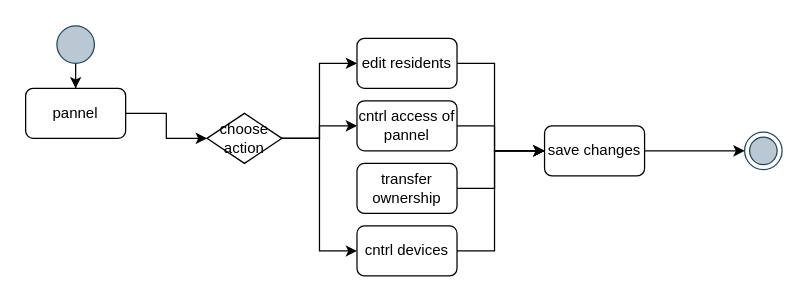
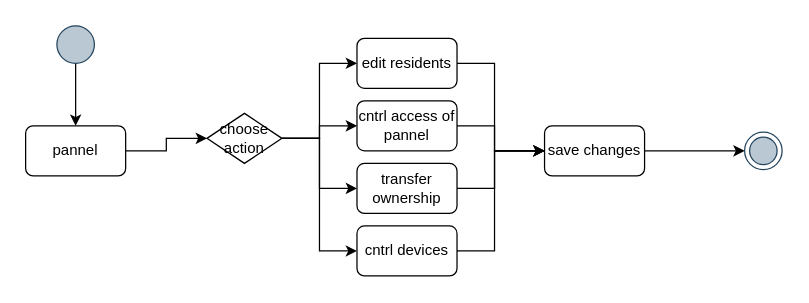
node "pannel": moved (76, 113) -> (76, 151)
edge "choose action" -> "transfer ownership": added
